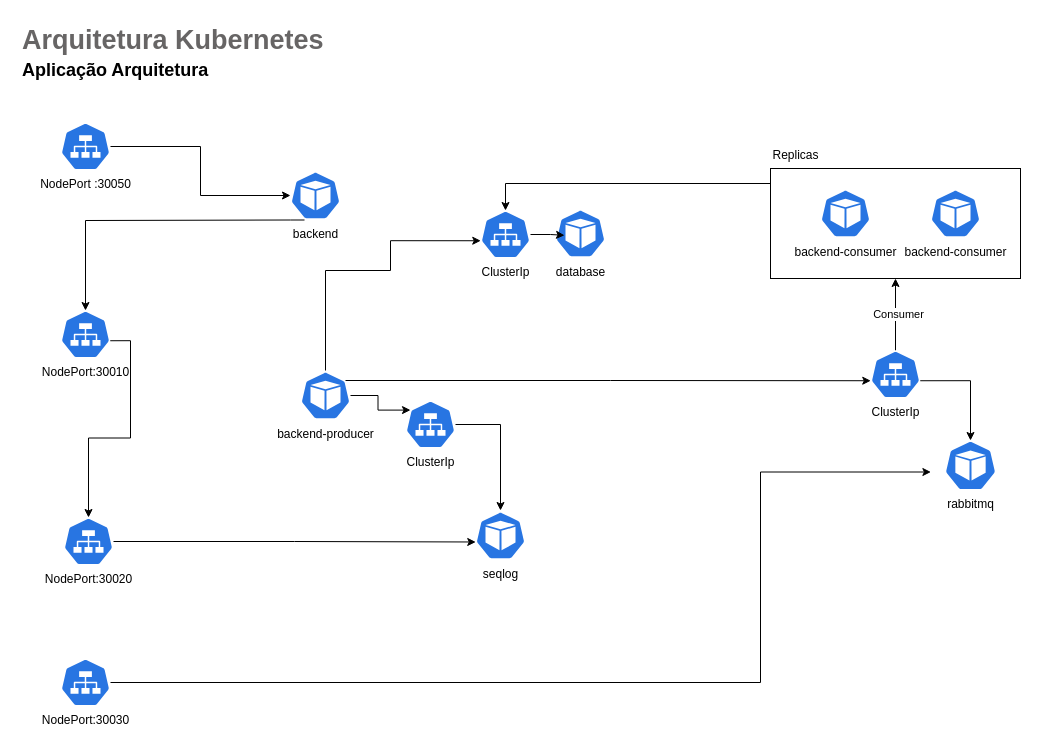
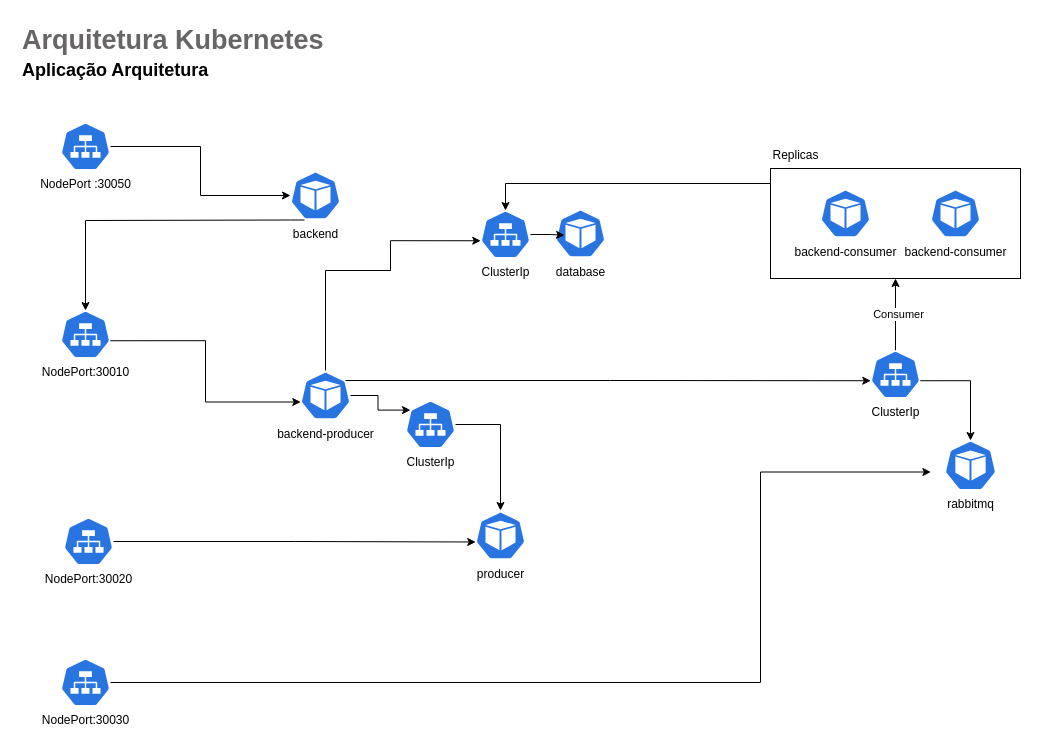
edge "NodePort:30010" -> "NodePort:30020": now "NodePort:30010" -> "backend-producer"
node "seqlog": label "seqlog" -> "producer"
